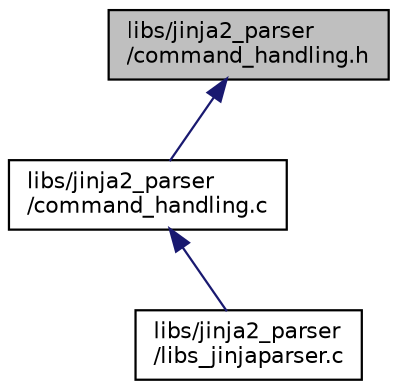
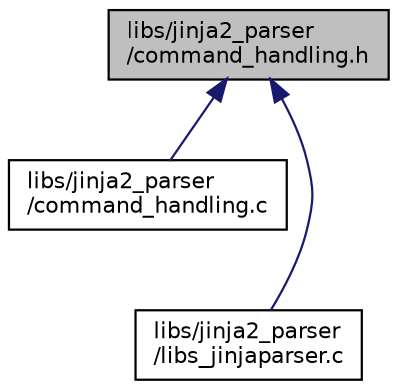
edge "libs/jinja2_parser /libs_jinjaparser.c" -> "libs/jinja2_parser /command_handling.c": now "libs/jinja2_parser /libs_jinjaparser.c" -> "libs/jinja2_parser /command_handling.h"
